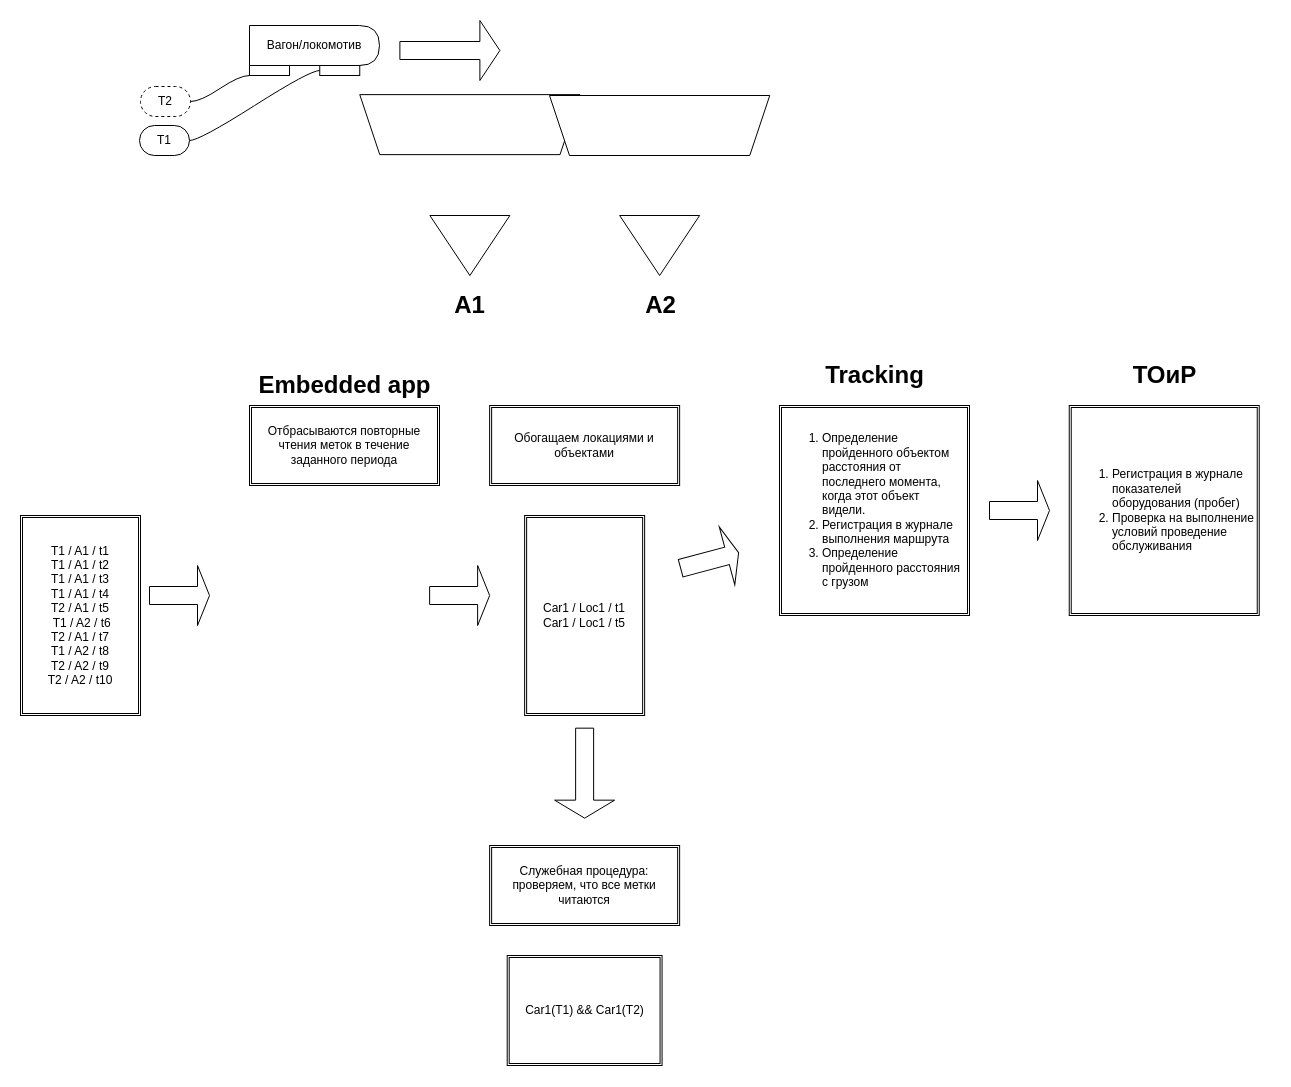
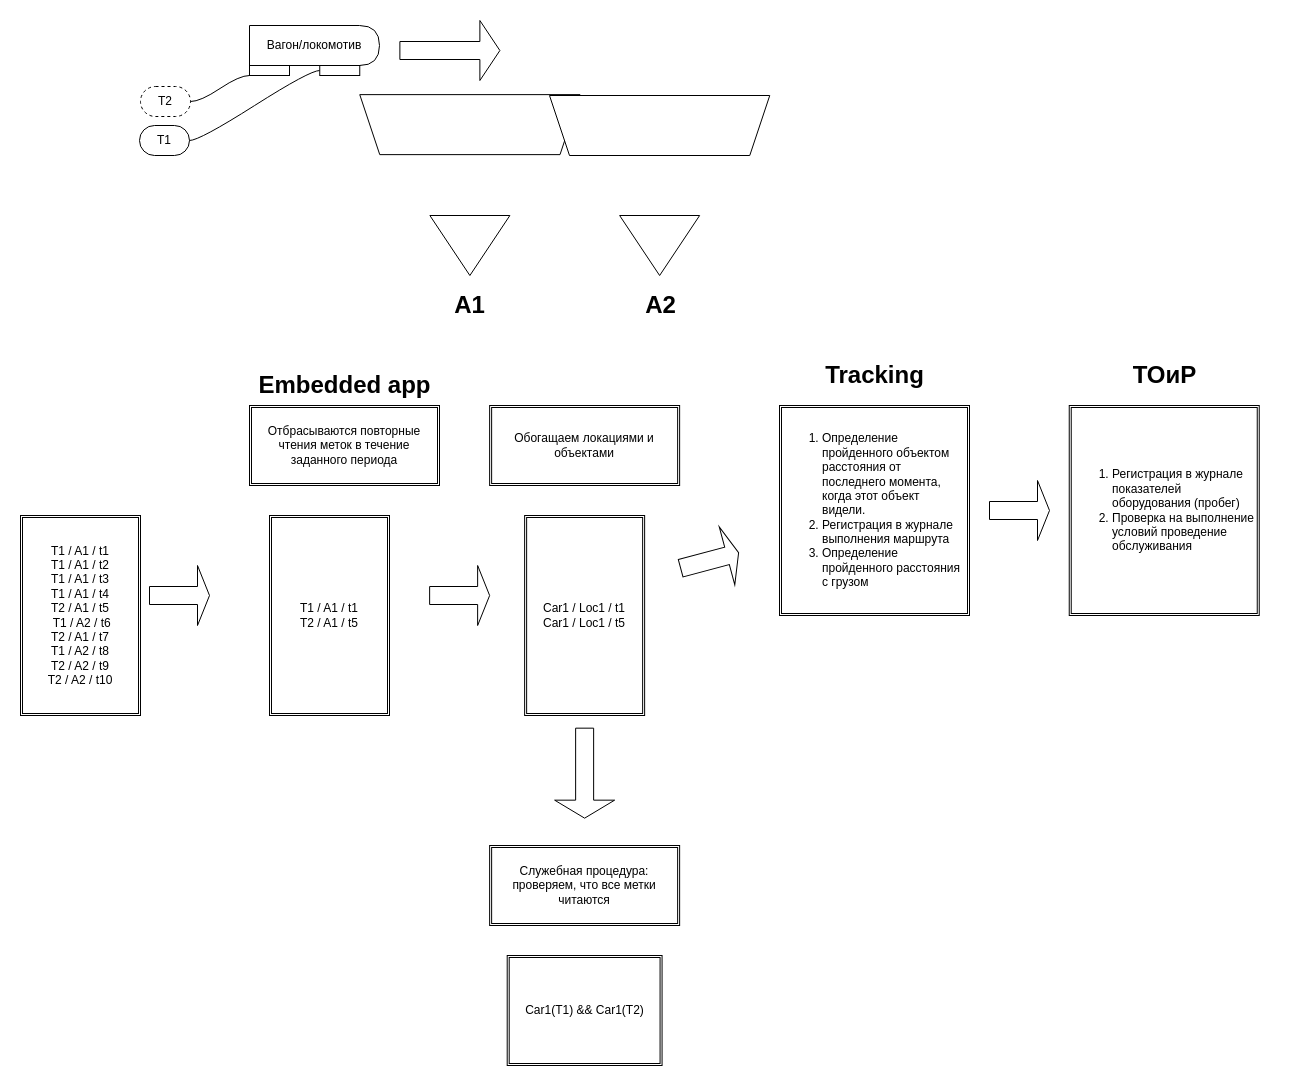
node "T1 / A1 / t1 T2 / A1 / t5": added
